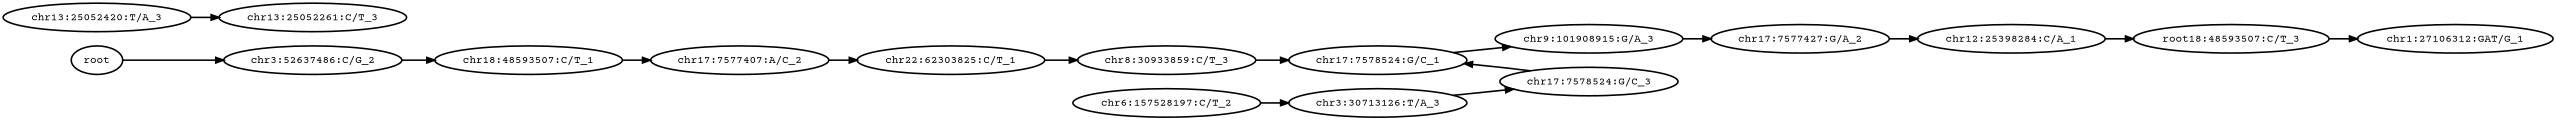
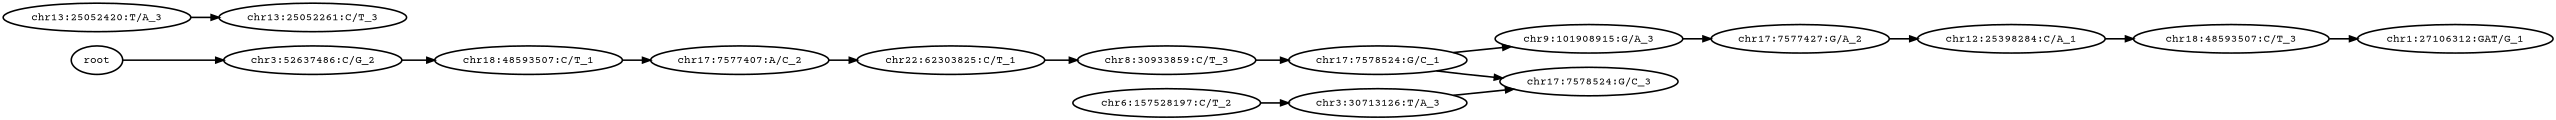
node "root18:48593507:C/T_3": label "root18:48593507:C/T_3" -> "chr18:48593507:C/T_3"
edge "chr17:7578524:G/C_3" -> "chr17:7578524:G/C_1": reversed
